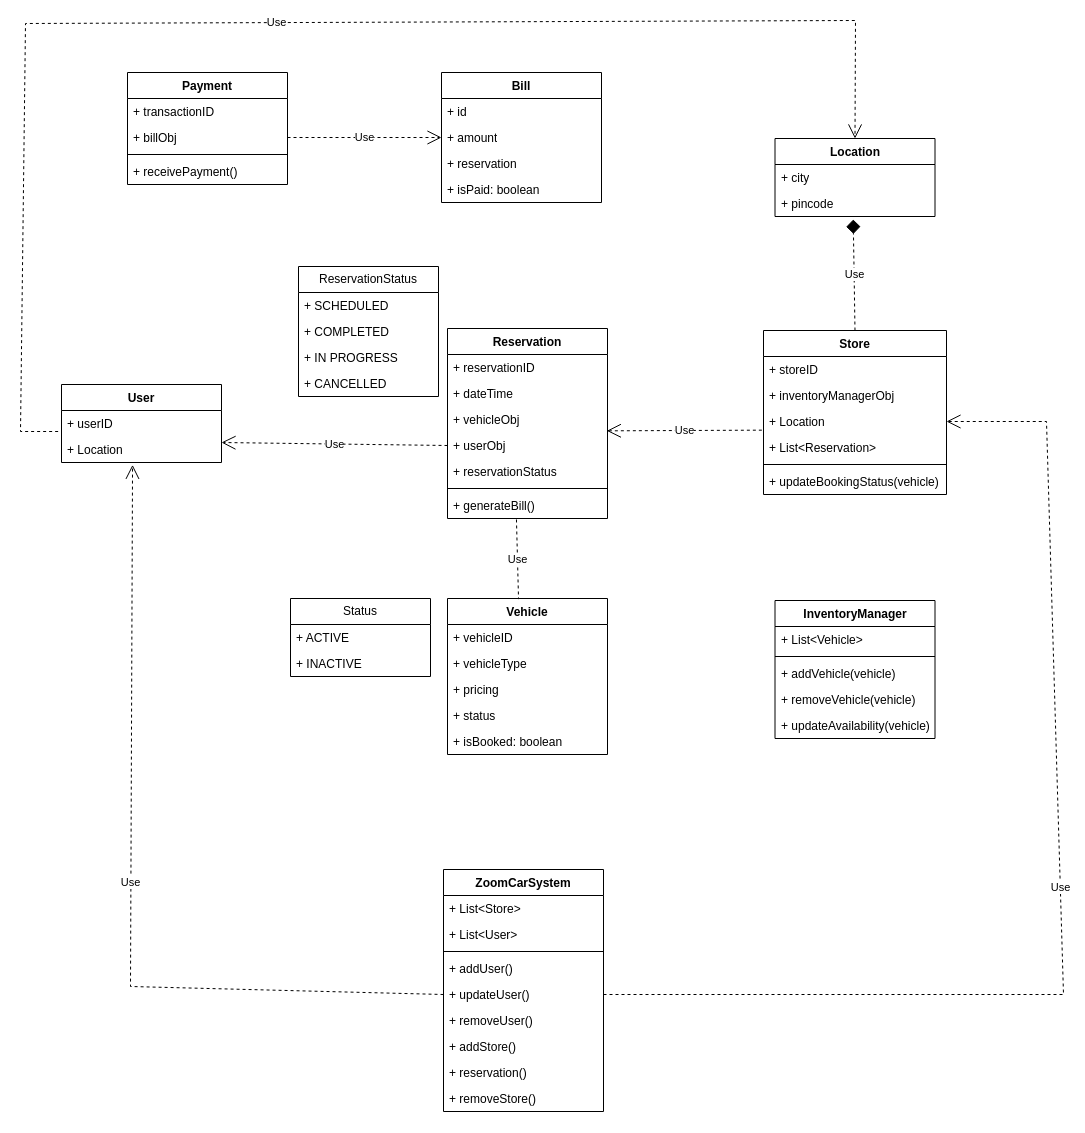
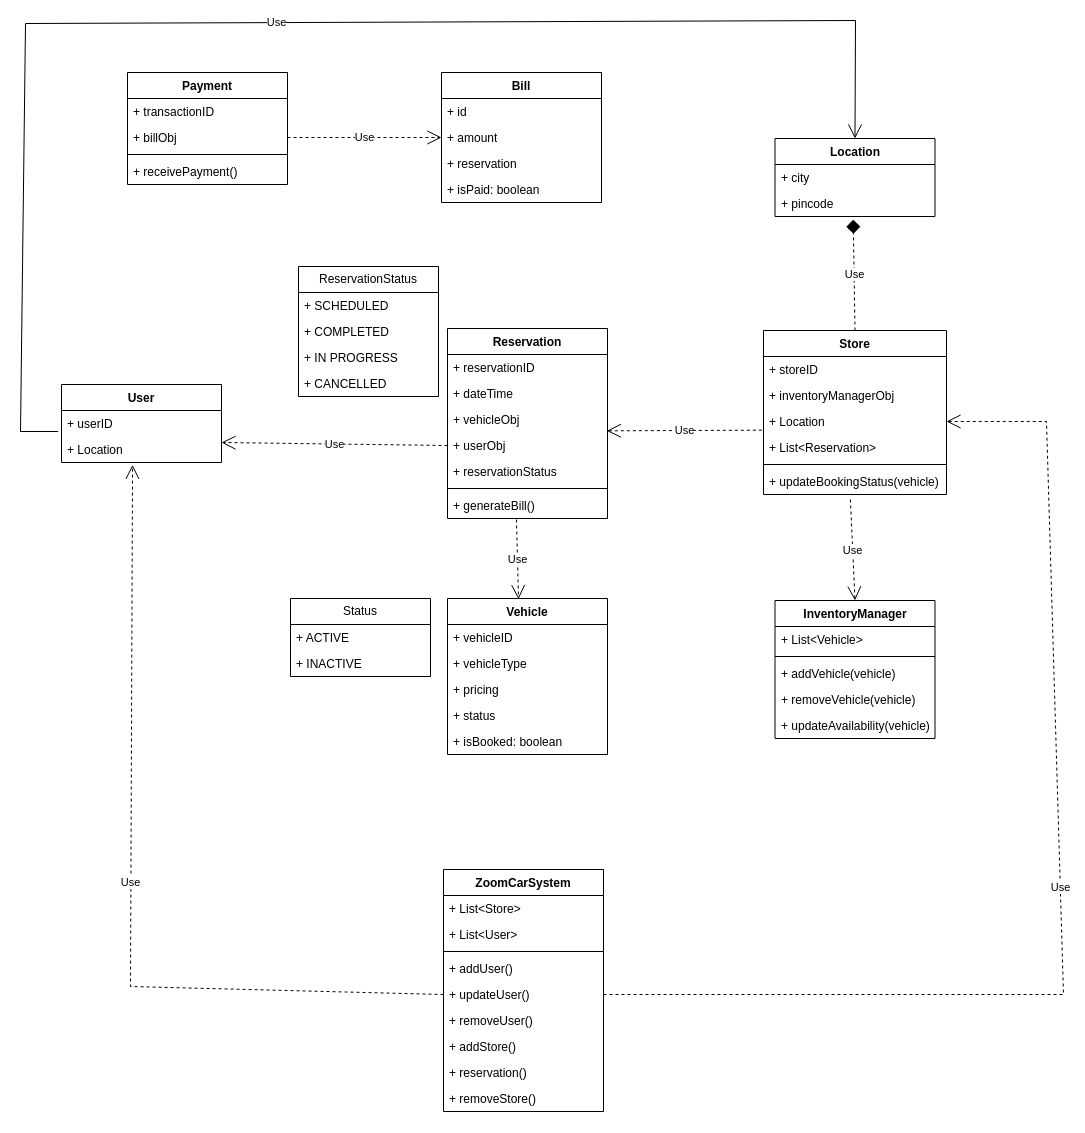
edge "+ userID" -> "Location": style dashed -> solid
edge "+ updateBookingStatus(vehicle)" -> "InventoryManager": added, label "Use"
edge "+ generateBill()" -- "Vehicle": arrowhead none -> open
